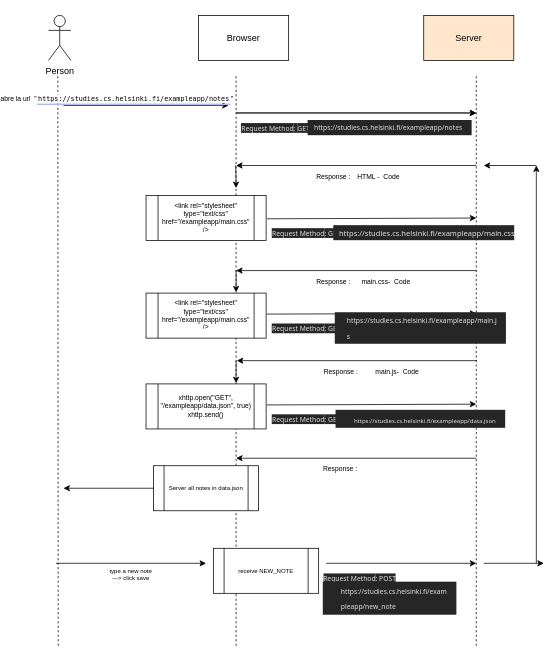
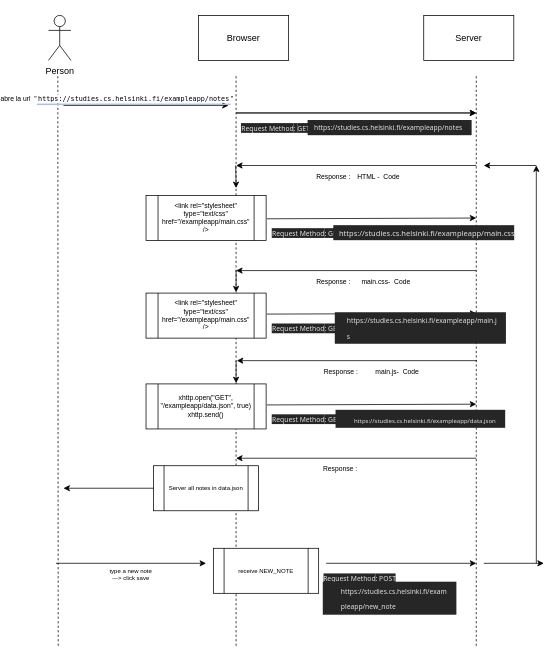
node "Server": fillcolor #ffe6cc -> #ffffff
